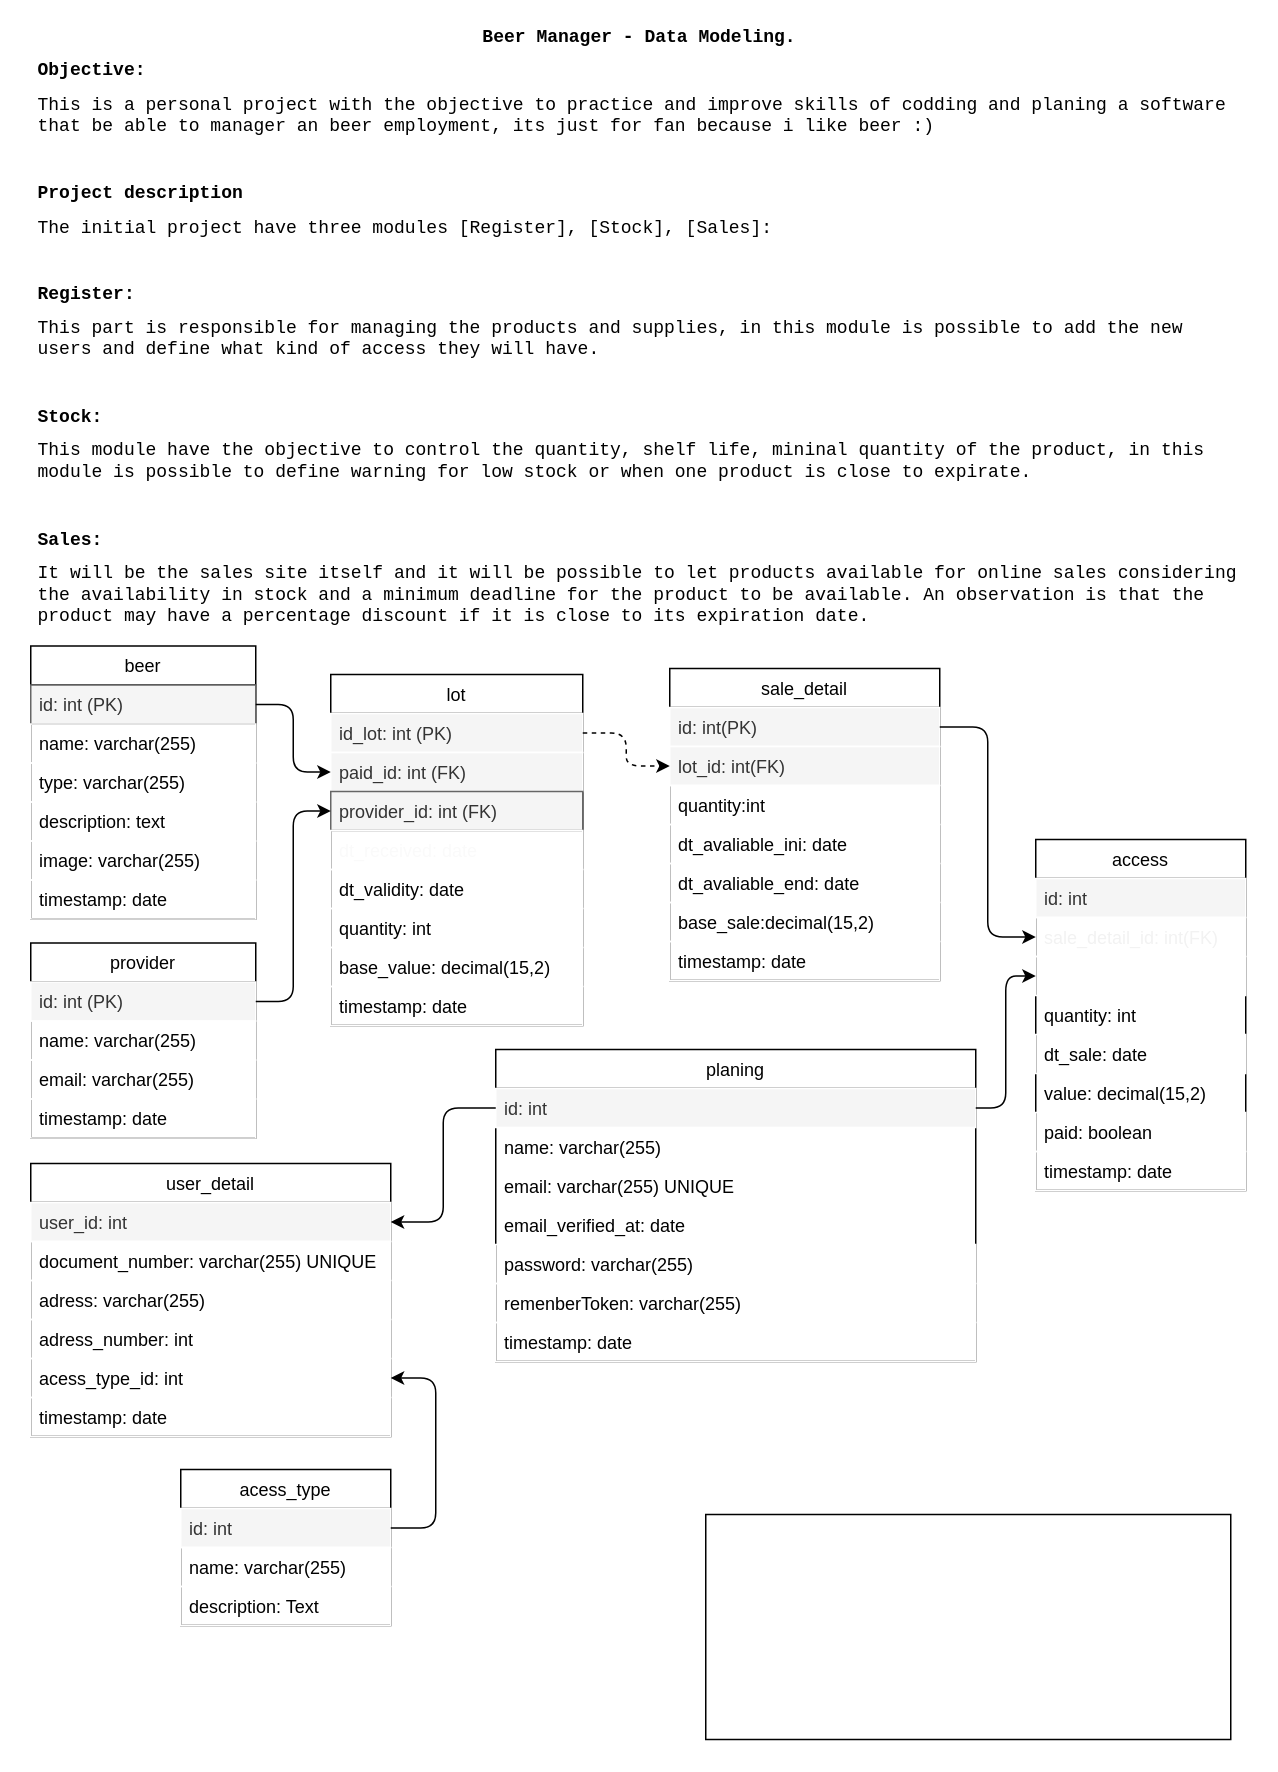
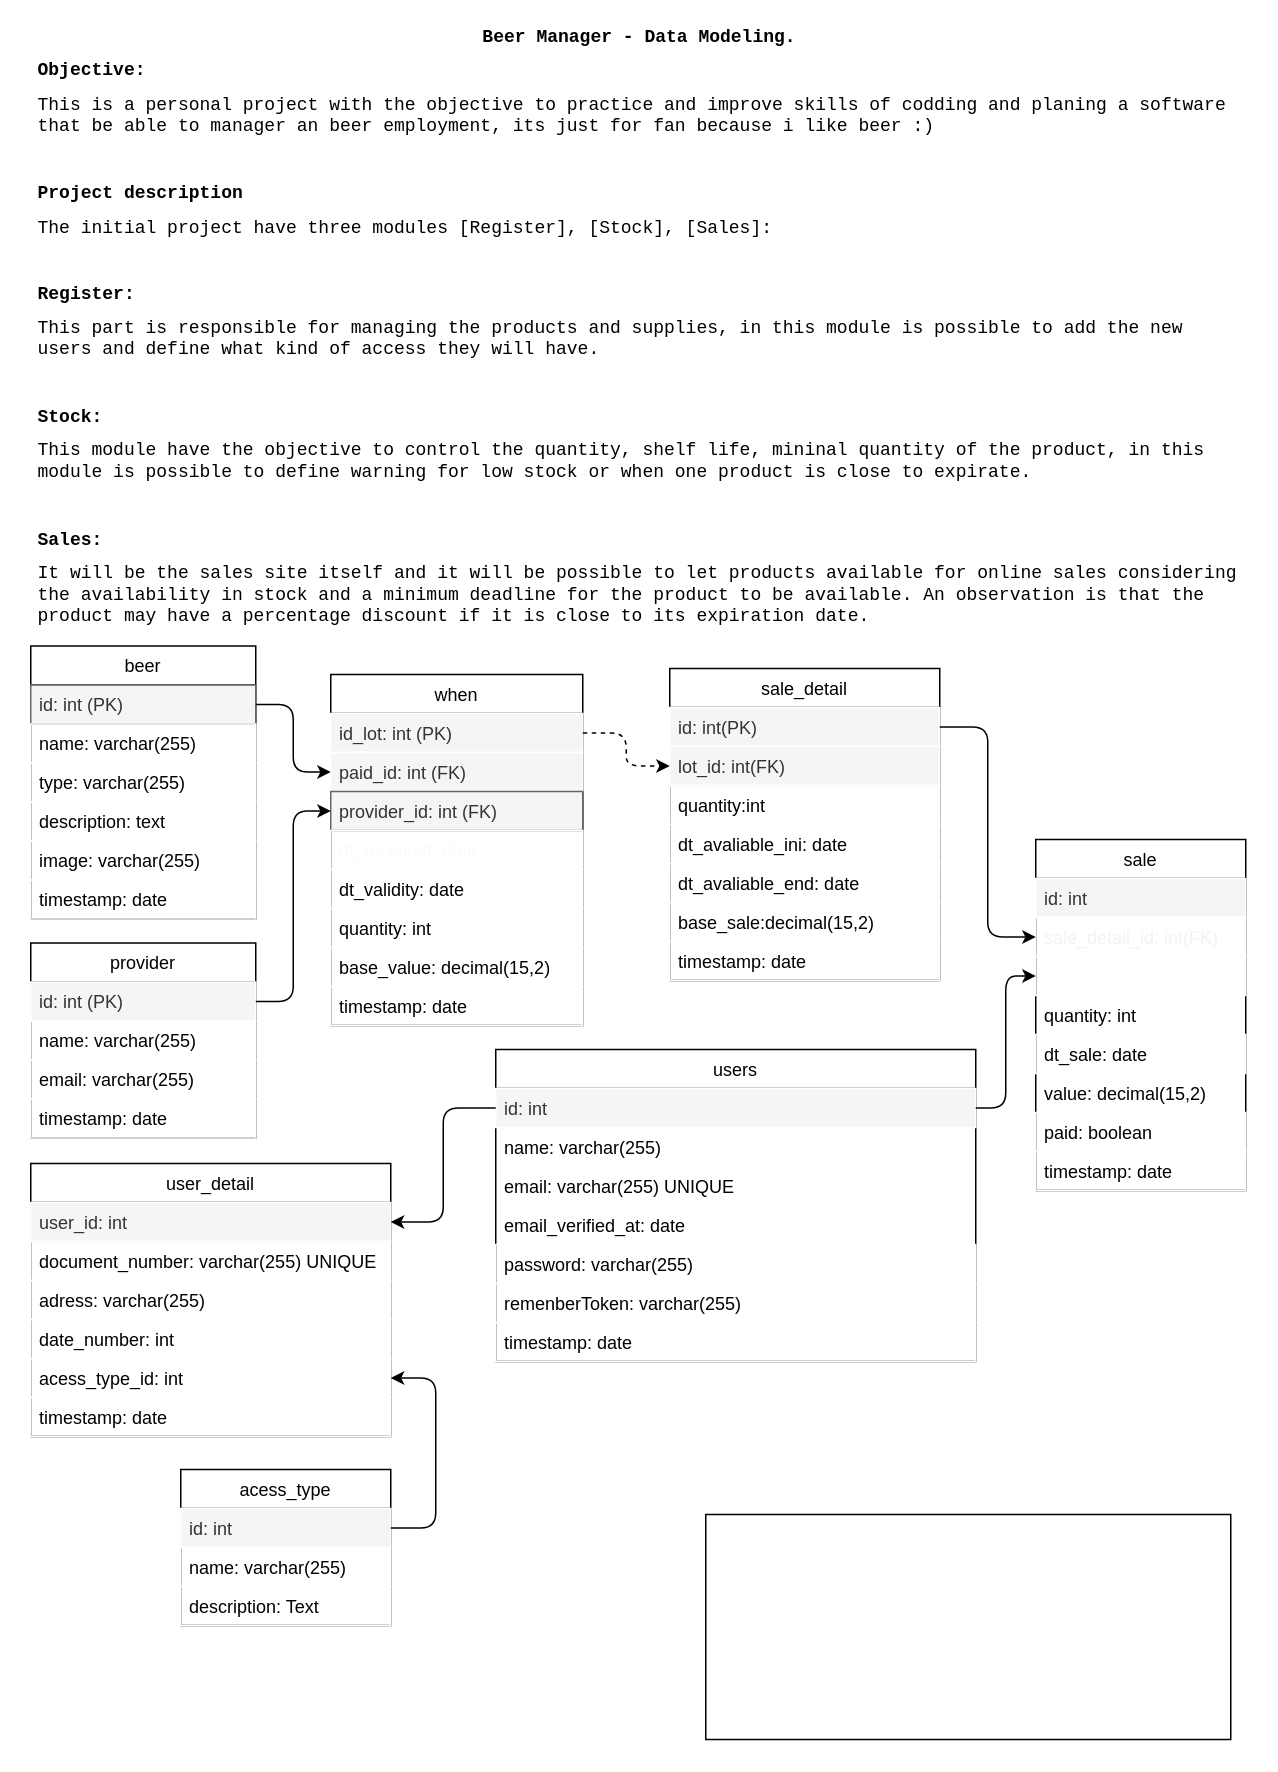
node "lot": label "lot" -> "when"
node "access": label "access" -> "sale"
node "planing": label "planing" -> "users"
node "adress_number: int": label "adress_number: int" -> "date_number: int"
